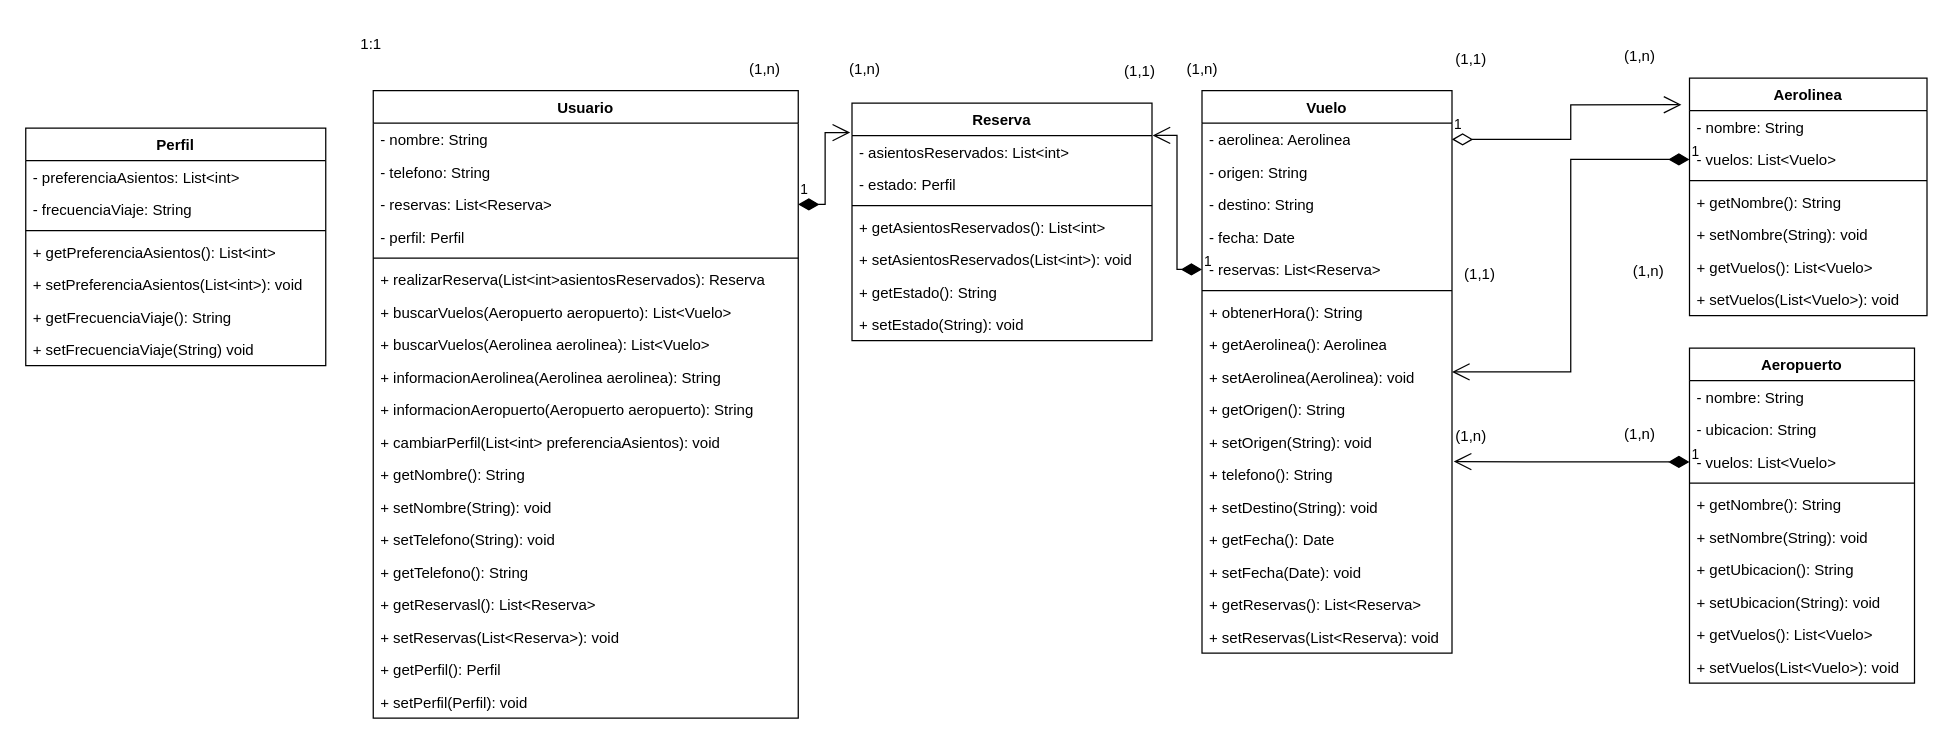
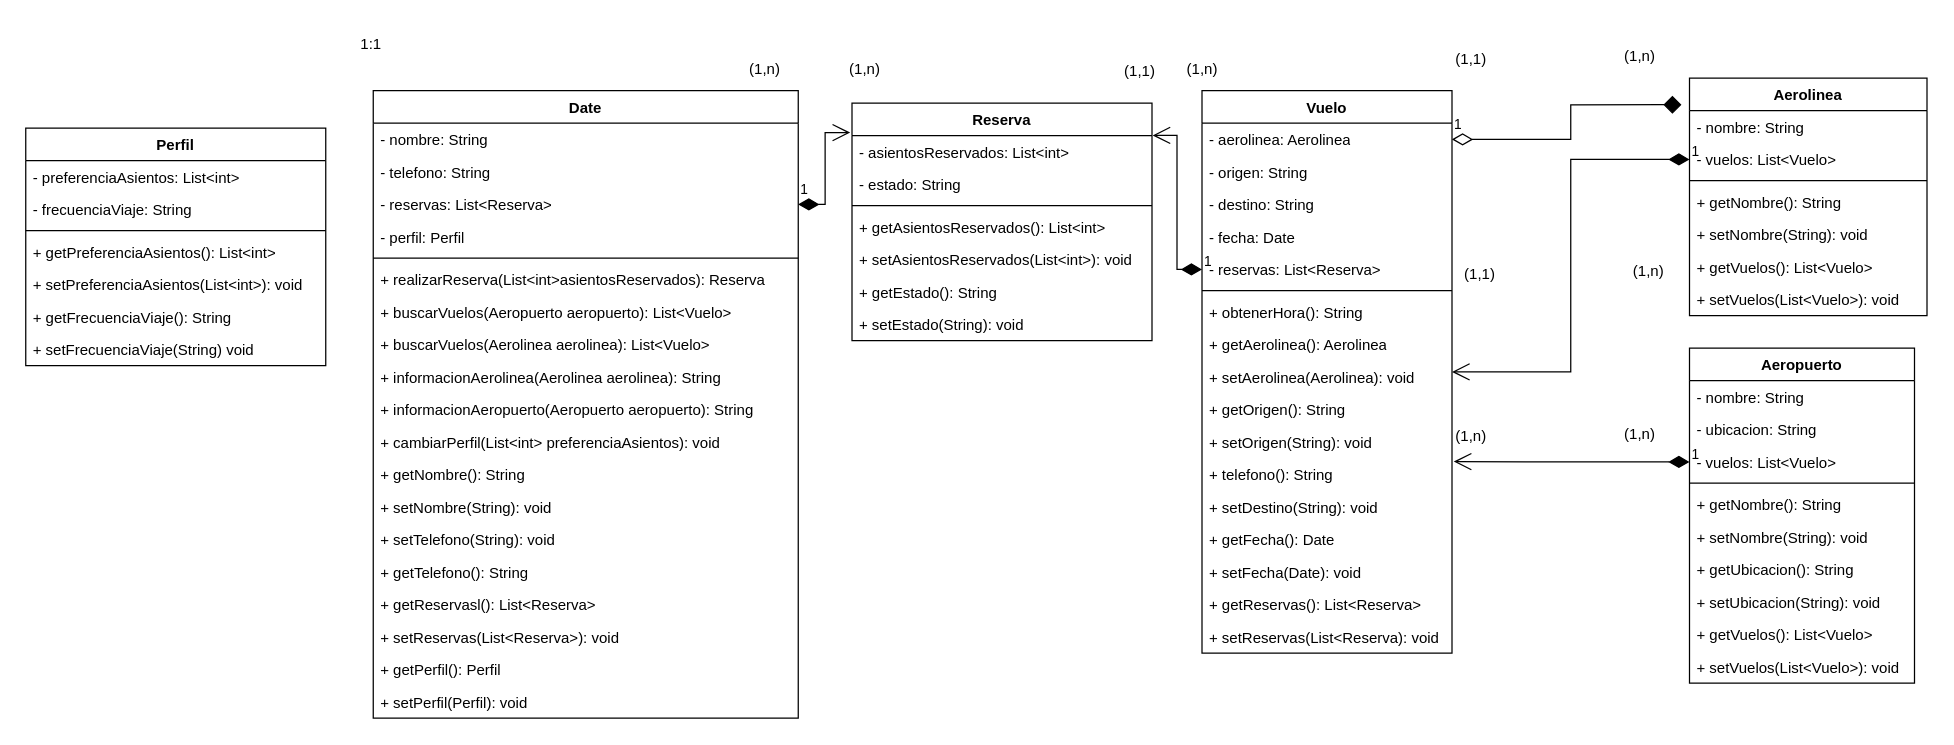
edge "- aerolinea: Aerolinea" -- "Aerolinea": arrowhead open -> diamond
node "Usuario": label "Usuario" -> "Date"
node "- estado: Perfil": label "- estado: Perfil" -> "- estado: String"
